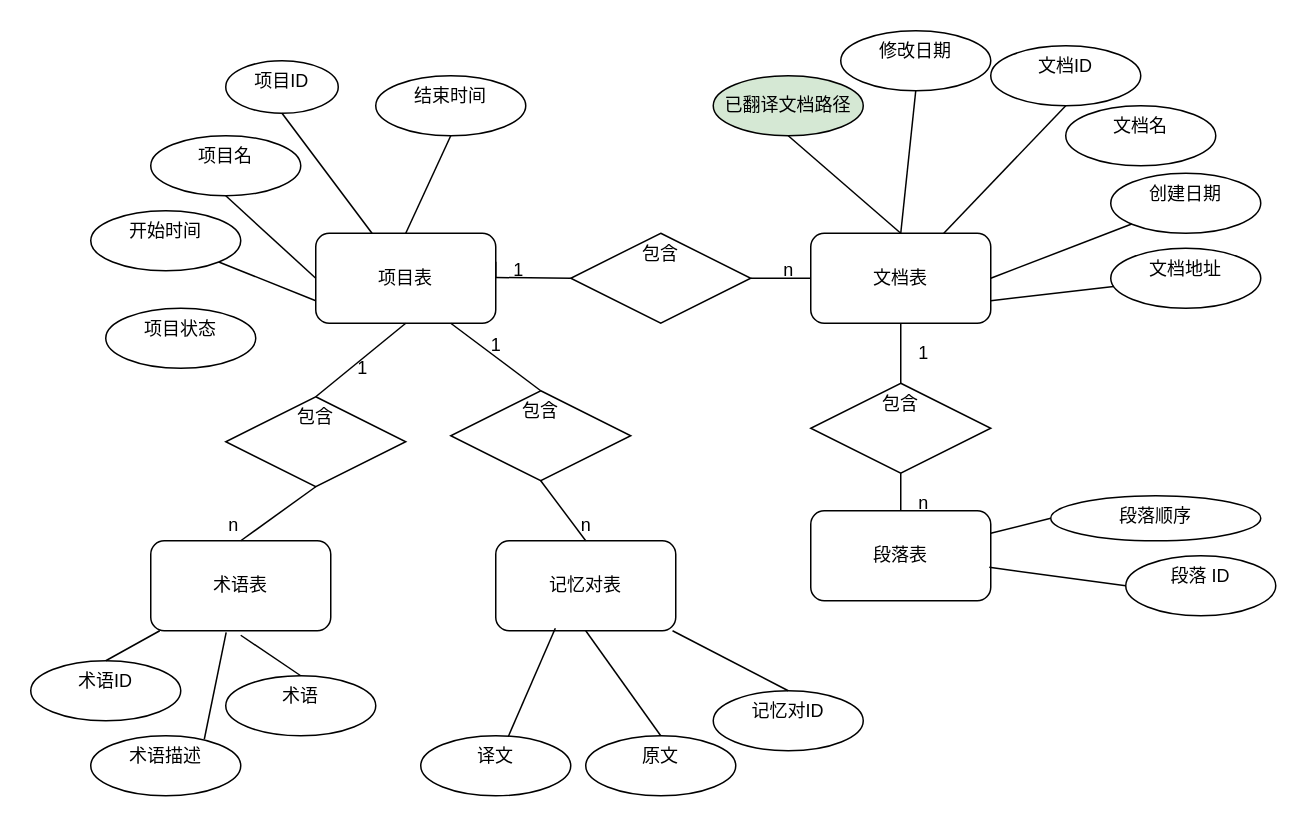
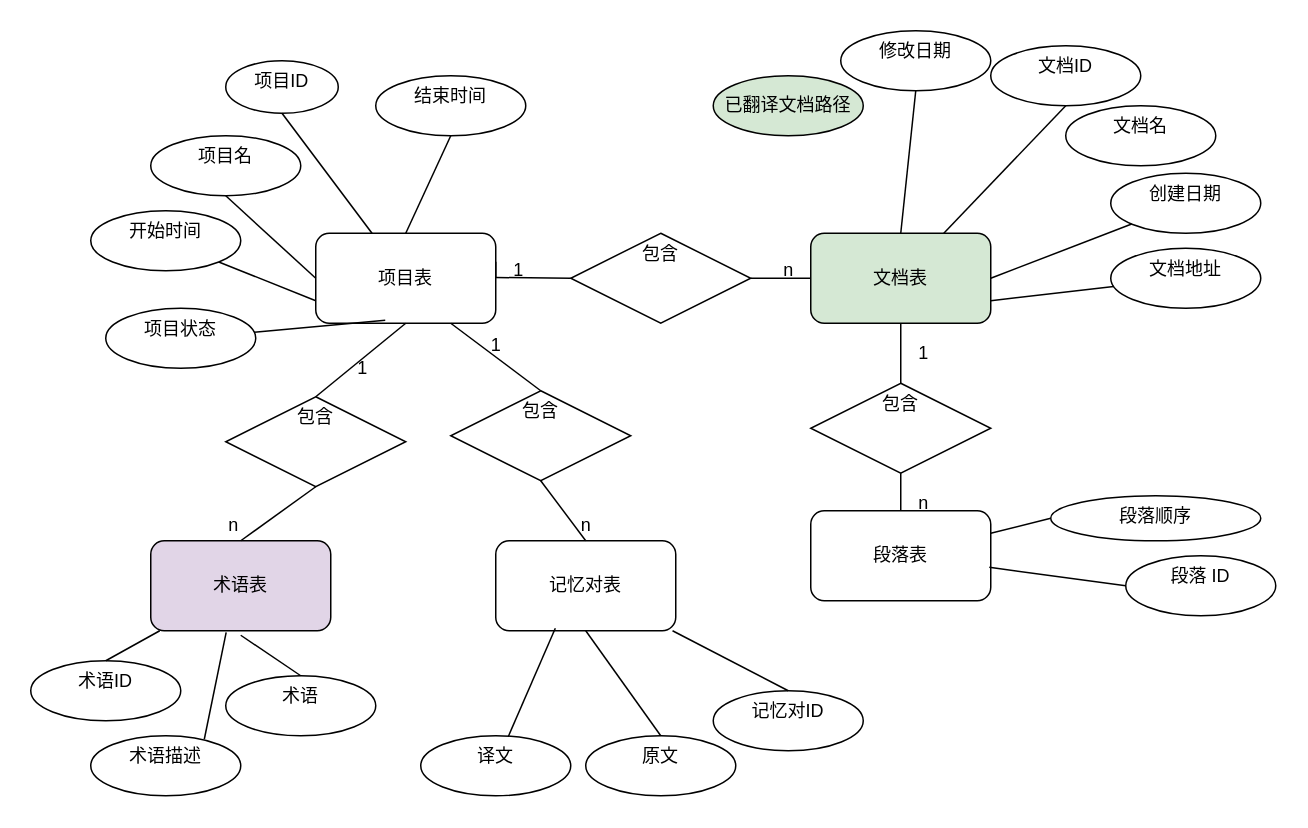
edge "已翻译文档路径" -- "文档表": removed
node "文档表": fillcolor #ffffff -> #d5e8d4
edge "项目表" -- "项目状态": added
node "术语表": fillcolor #ffffff -> #e1d5e7
